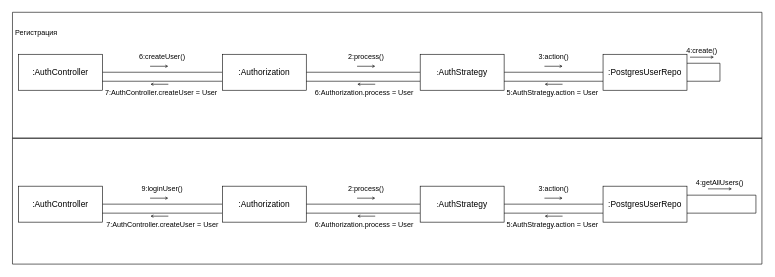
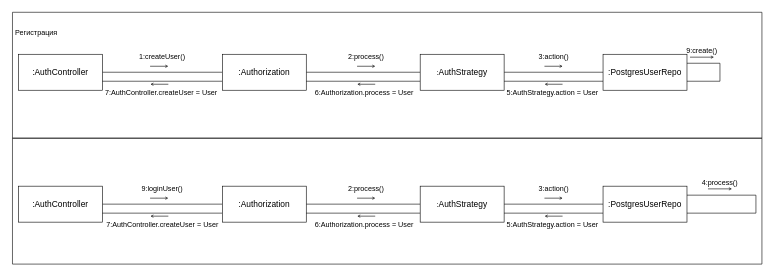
node "4:create()": label "4:create()" -> "9:create()"
node "6:createUser()": label "6:createUser()" -> "1:createUser()"
node "4:getAllUsers()": label "4:getAllUsers()" -> "4:process()"
